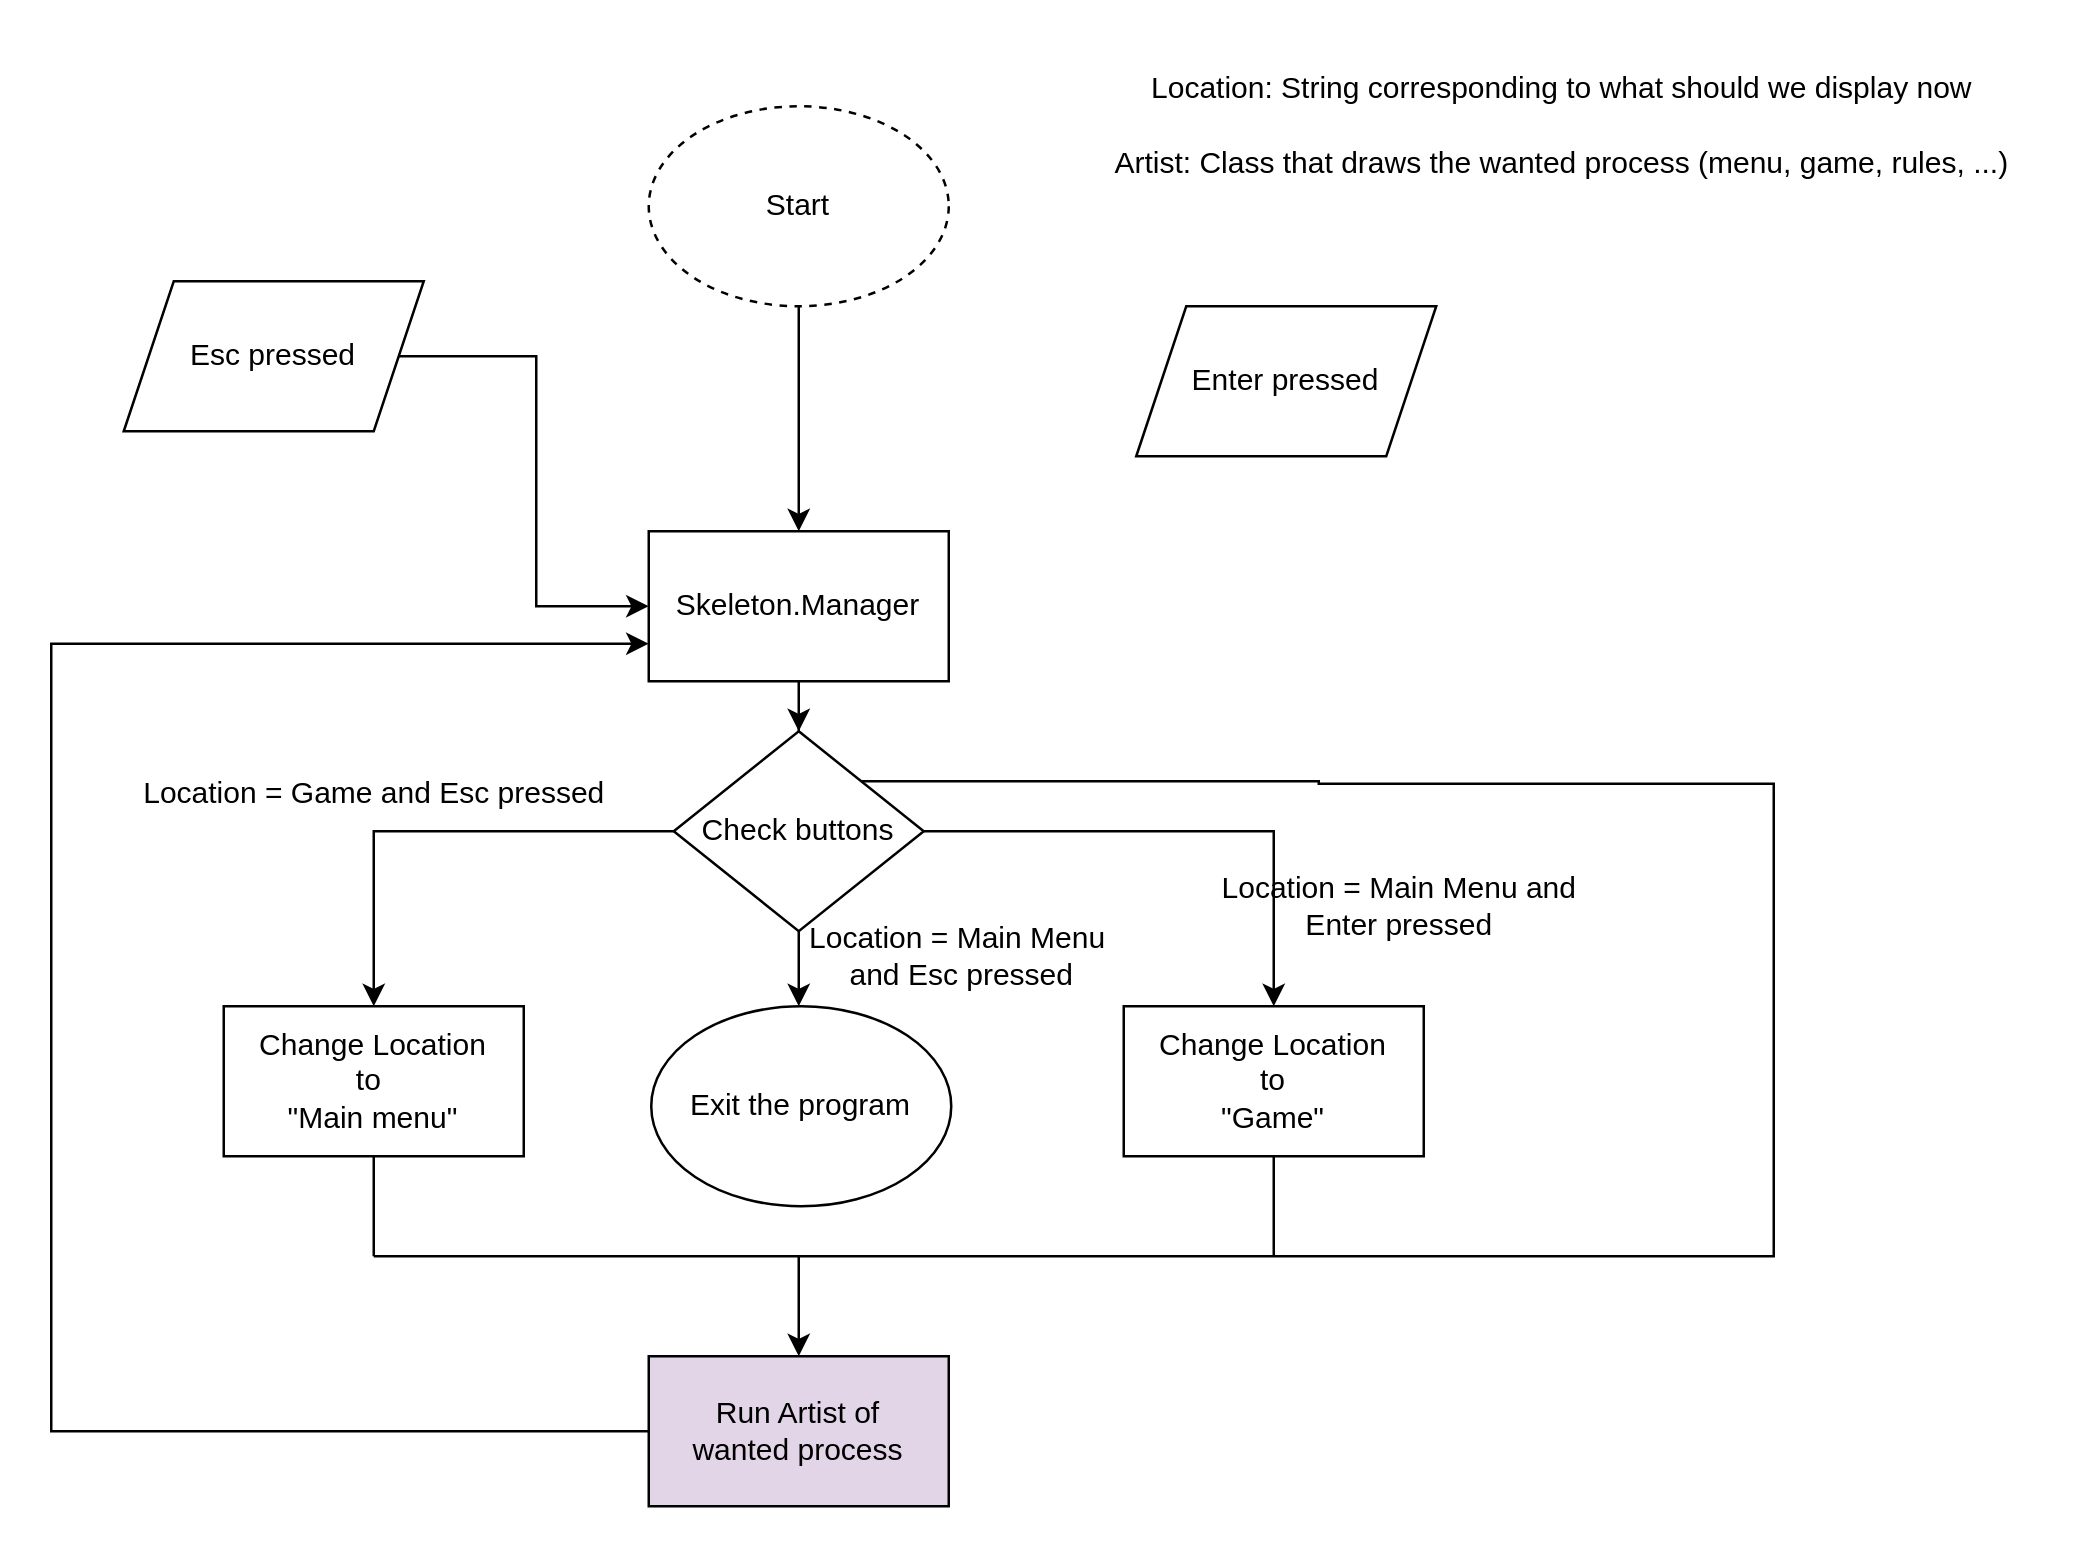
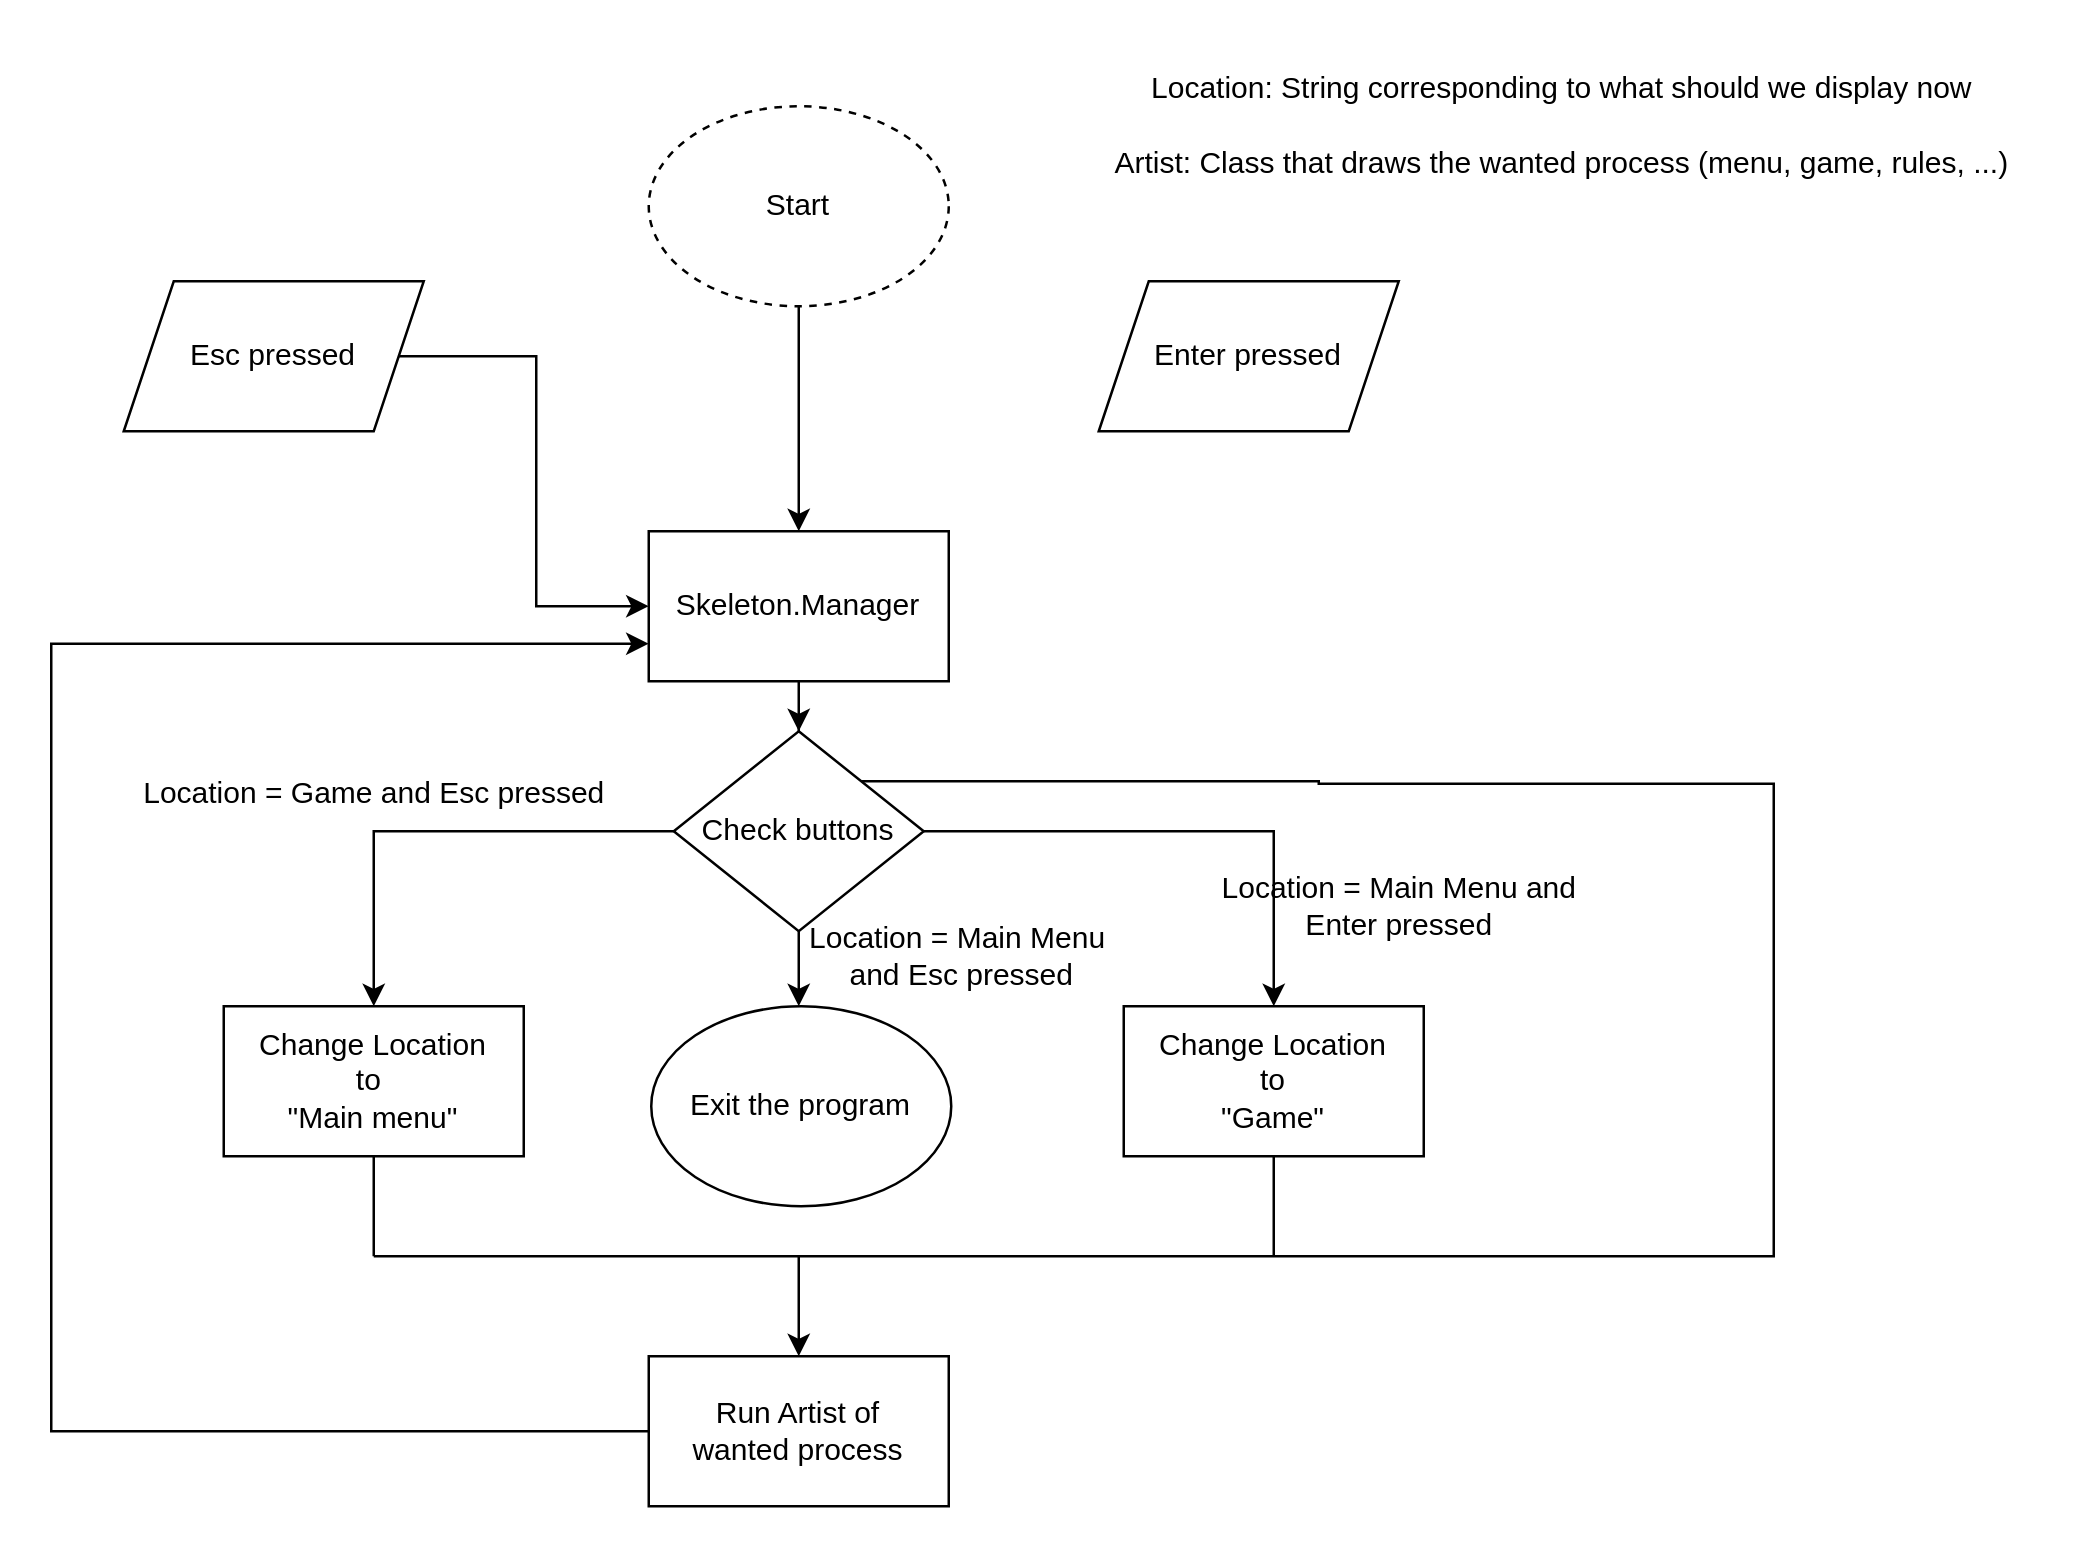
node "Enter pressed": moved (1286, 381) -> (1249, 356)
node "Run Artist of wanted process": fillcolor #e1d5e7 -> #ffffff
